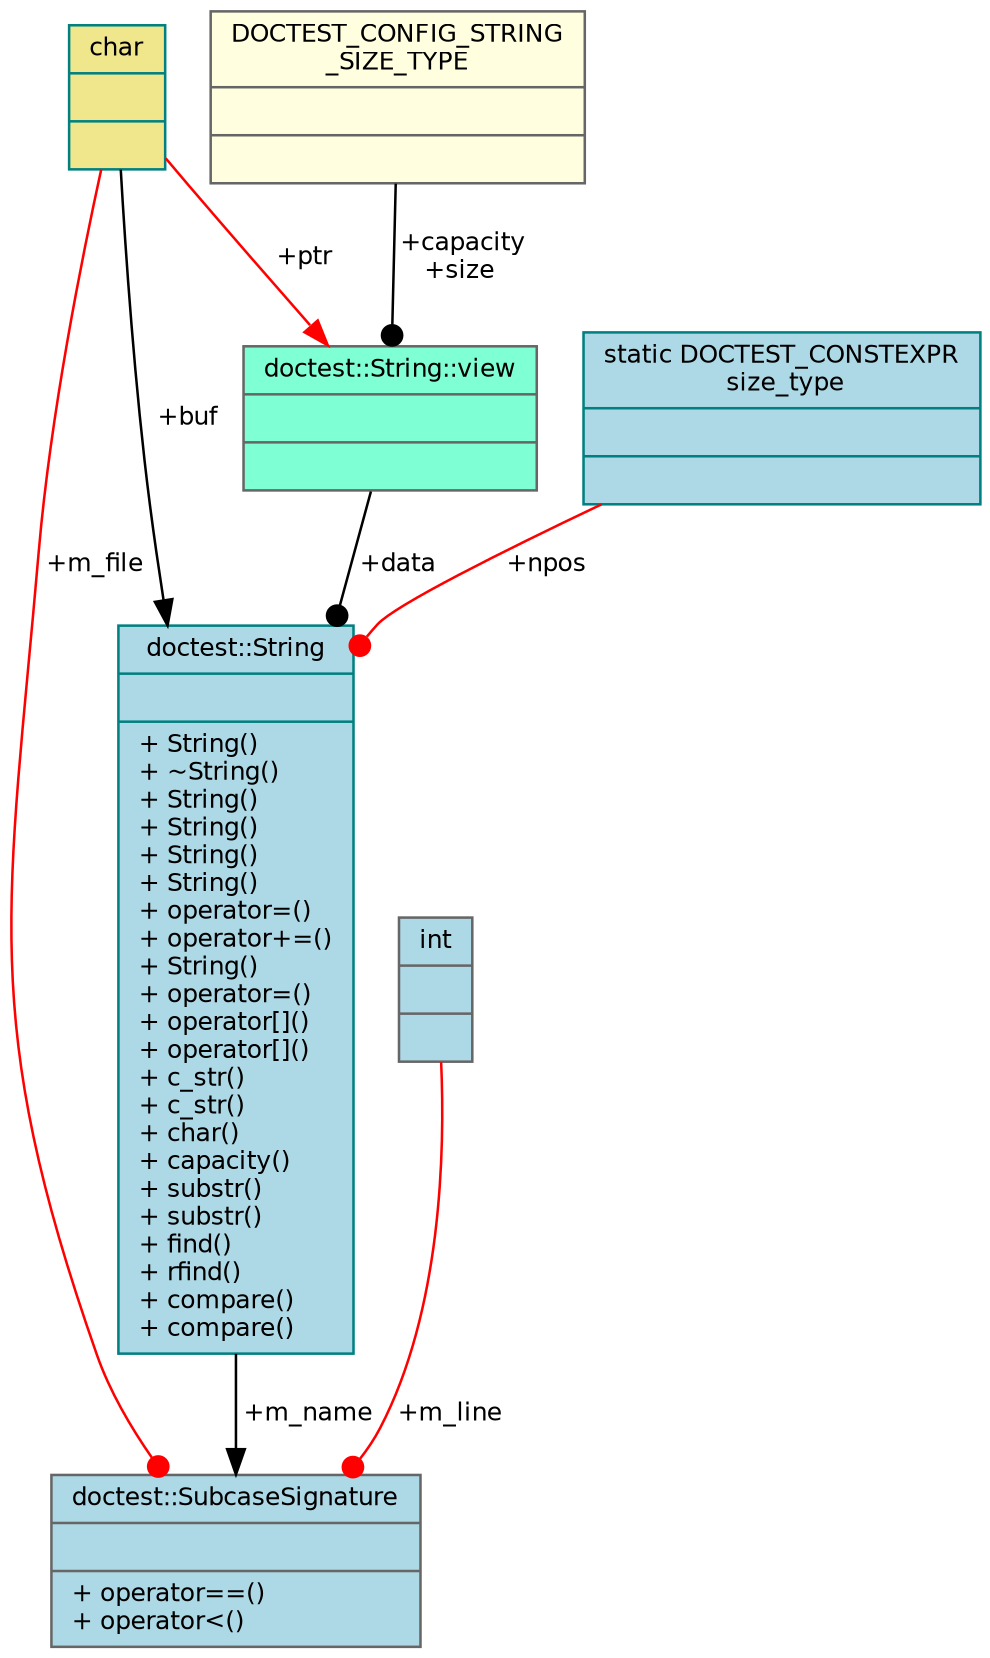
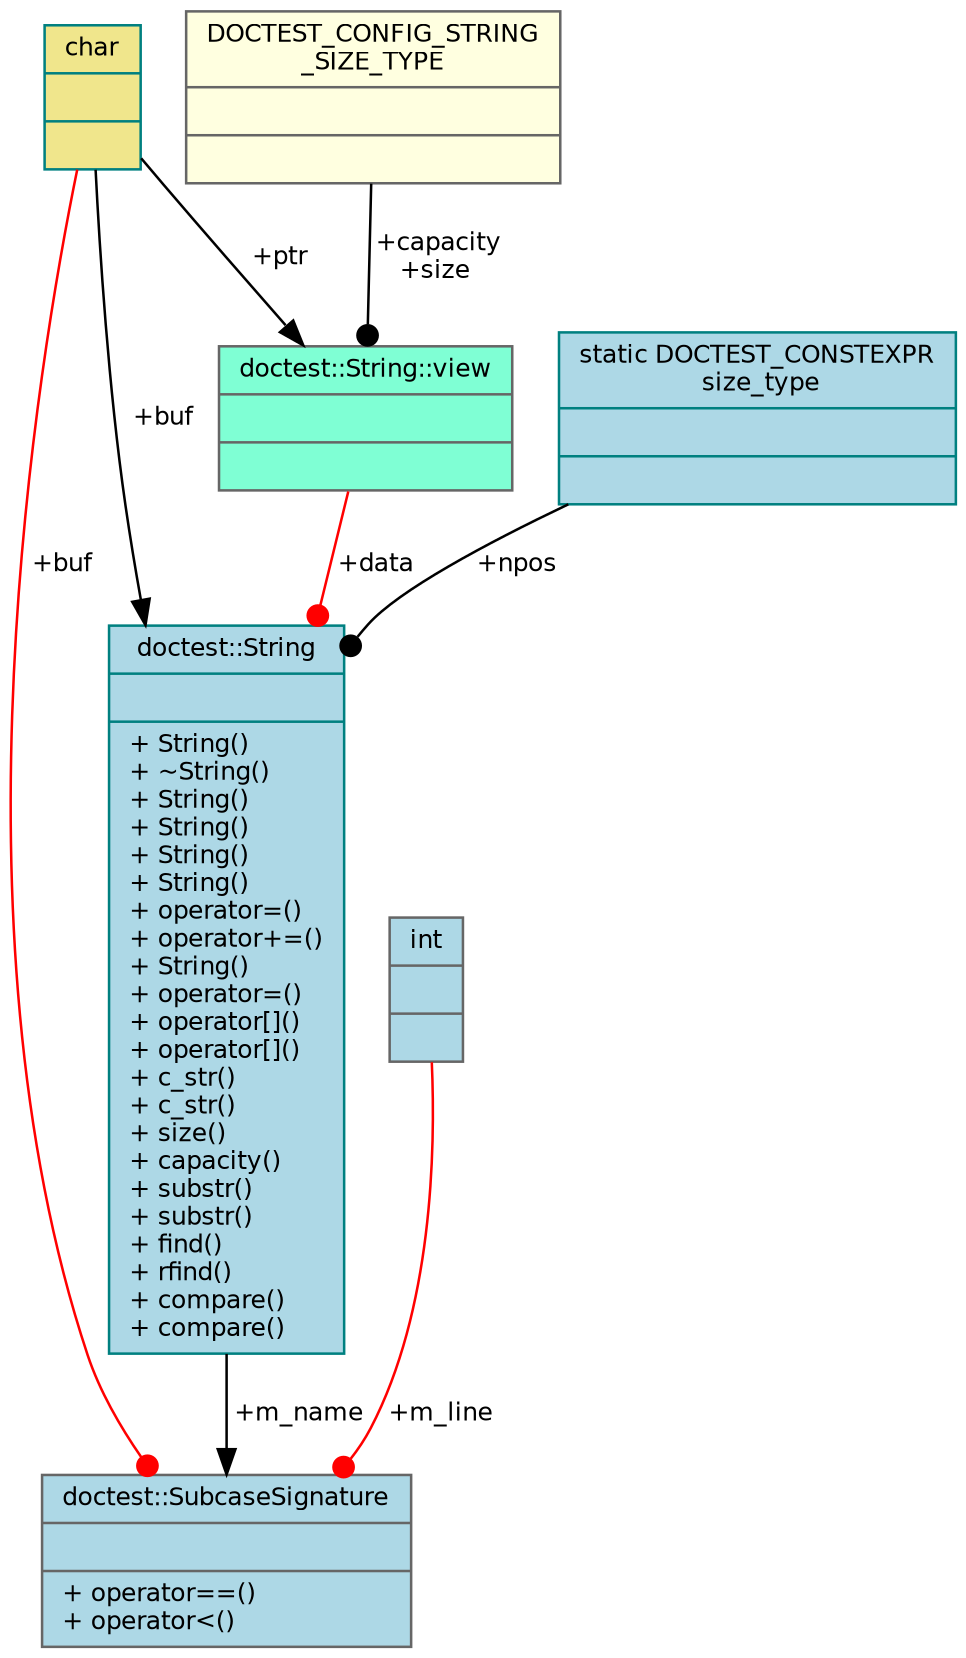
edge "char" -> "doctest::String::view": color red -> black
edge "doctest::String::view" -> "doctest::String": color black -> red
edge "static DOCTEST_CONSTEXPR" -> "doctest::String": color red -> black
edge "char" -> "doctest::SubcaseSignature": label " +m_file" -> " +buf"
node "doctest::String": text "+ char()" -> "+ size()"
